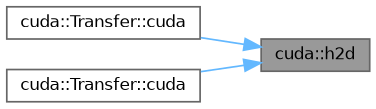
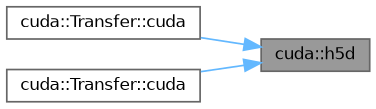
node "cuda::h2d": label "cuda::h2d" -> "cuda::h5d"
